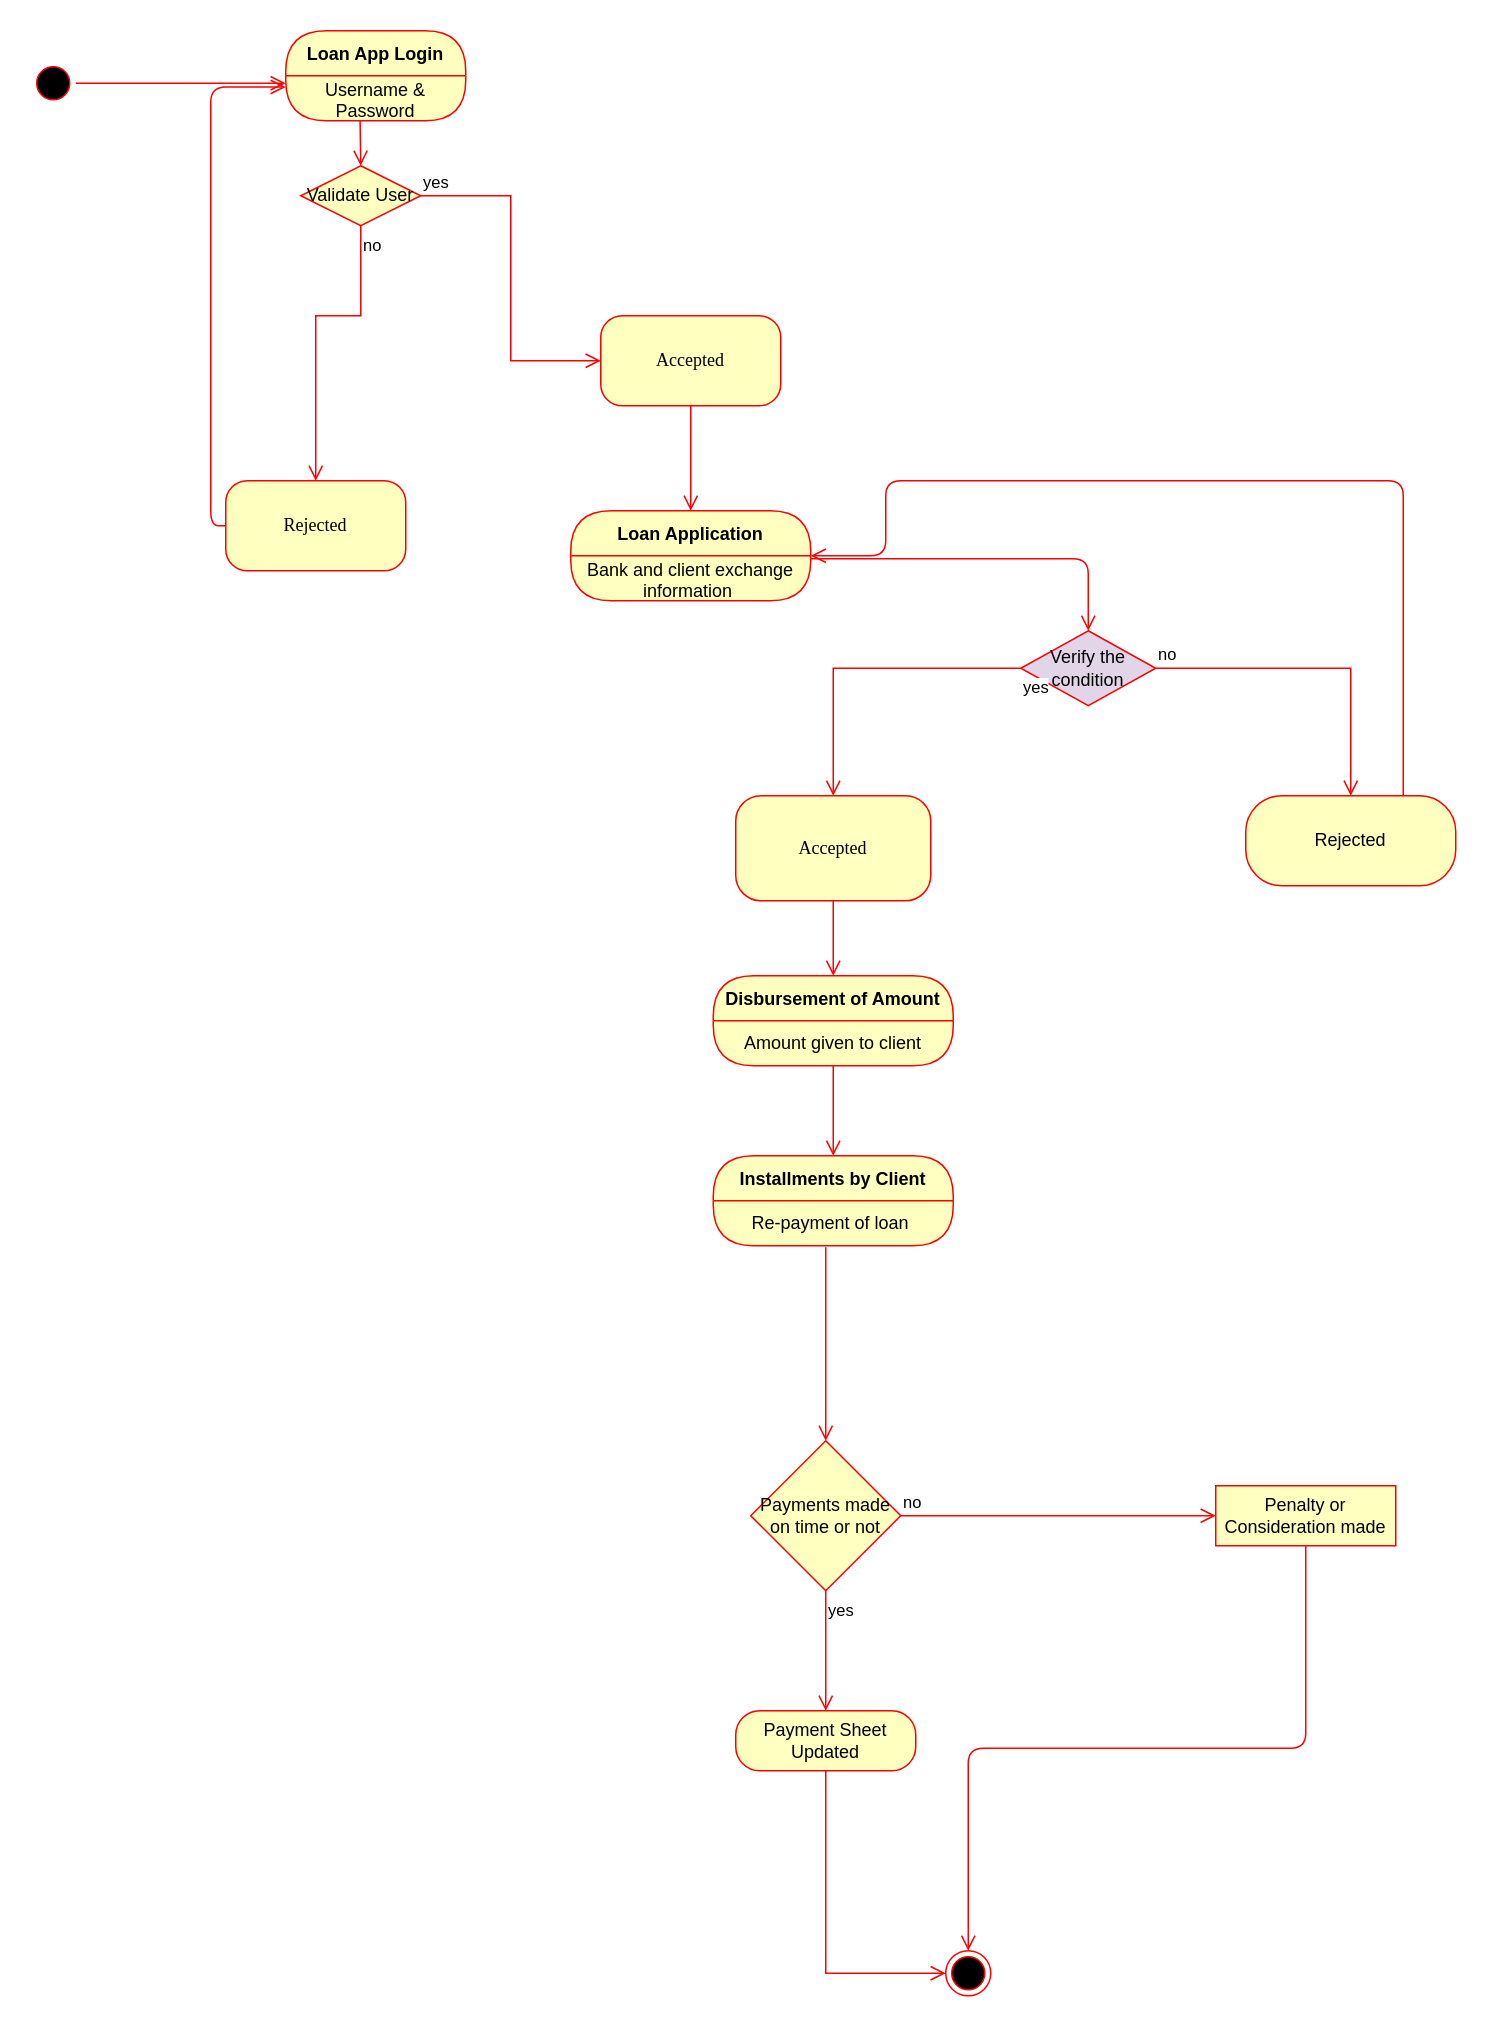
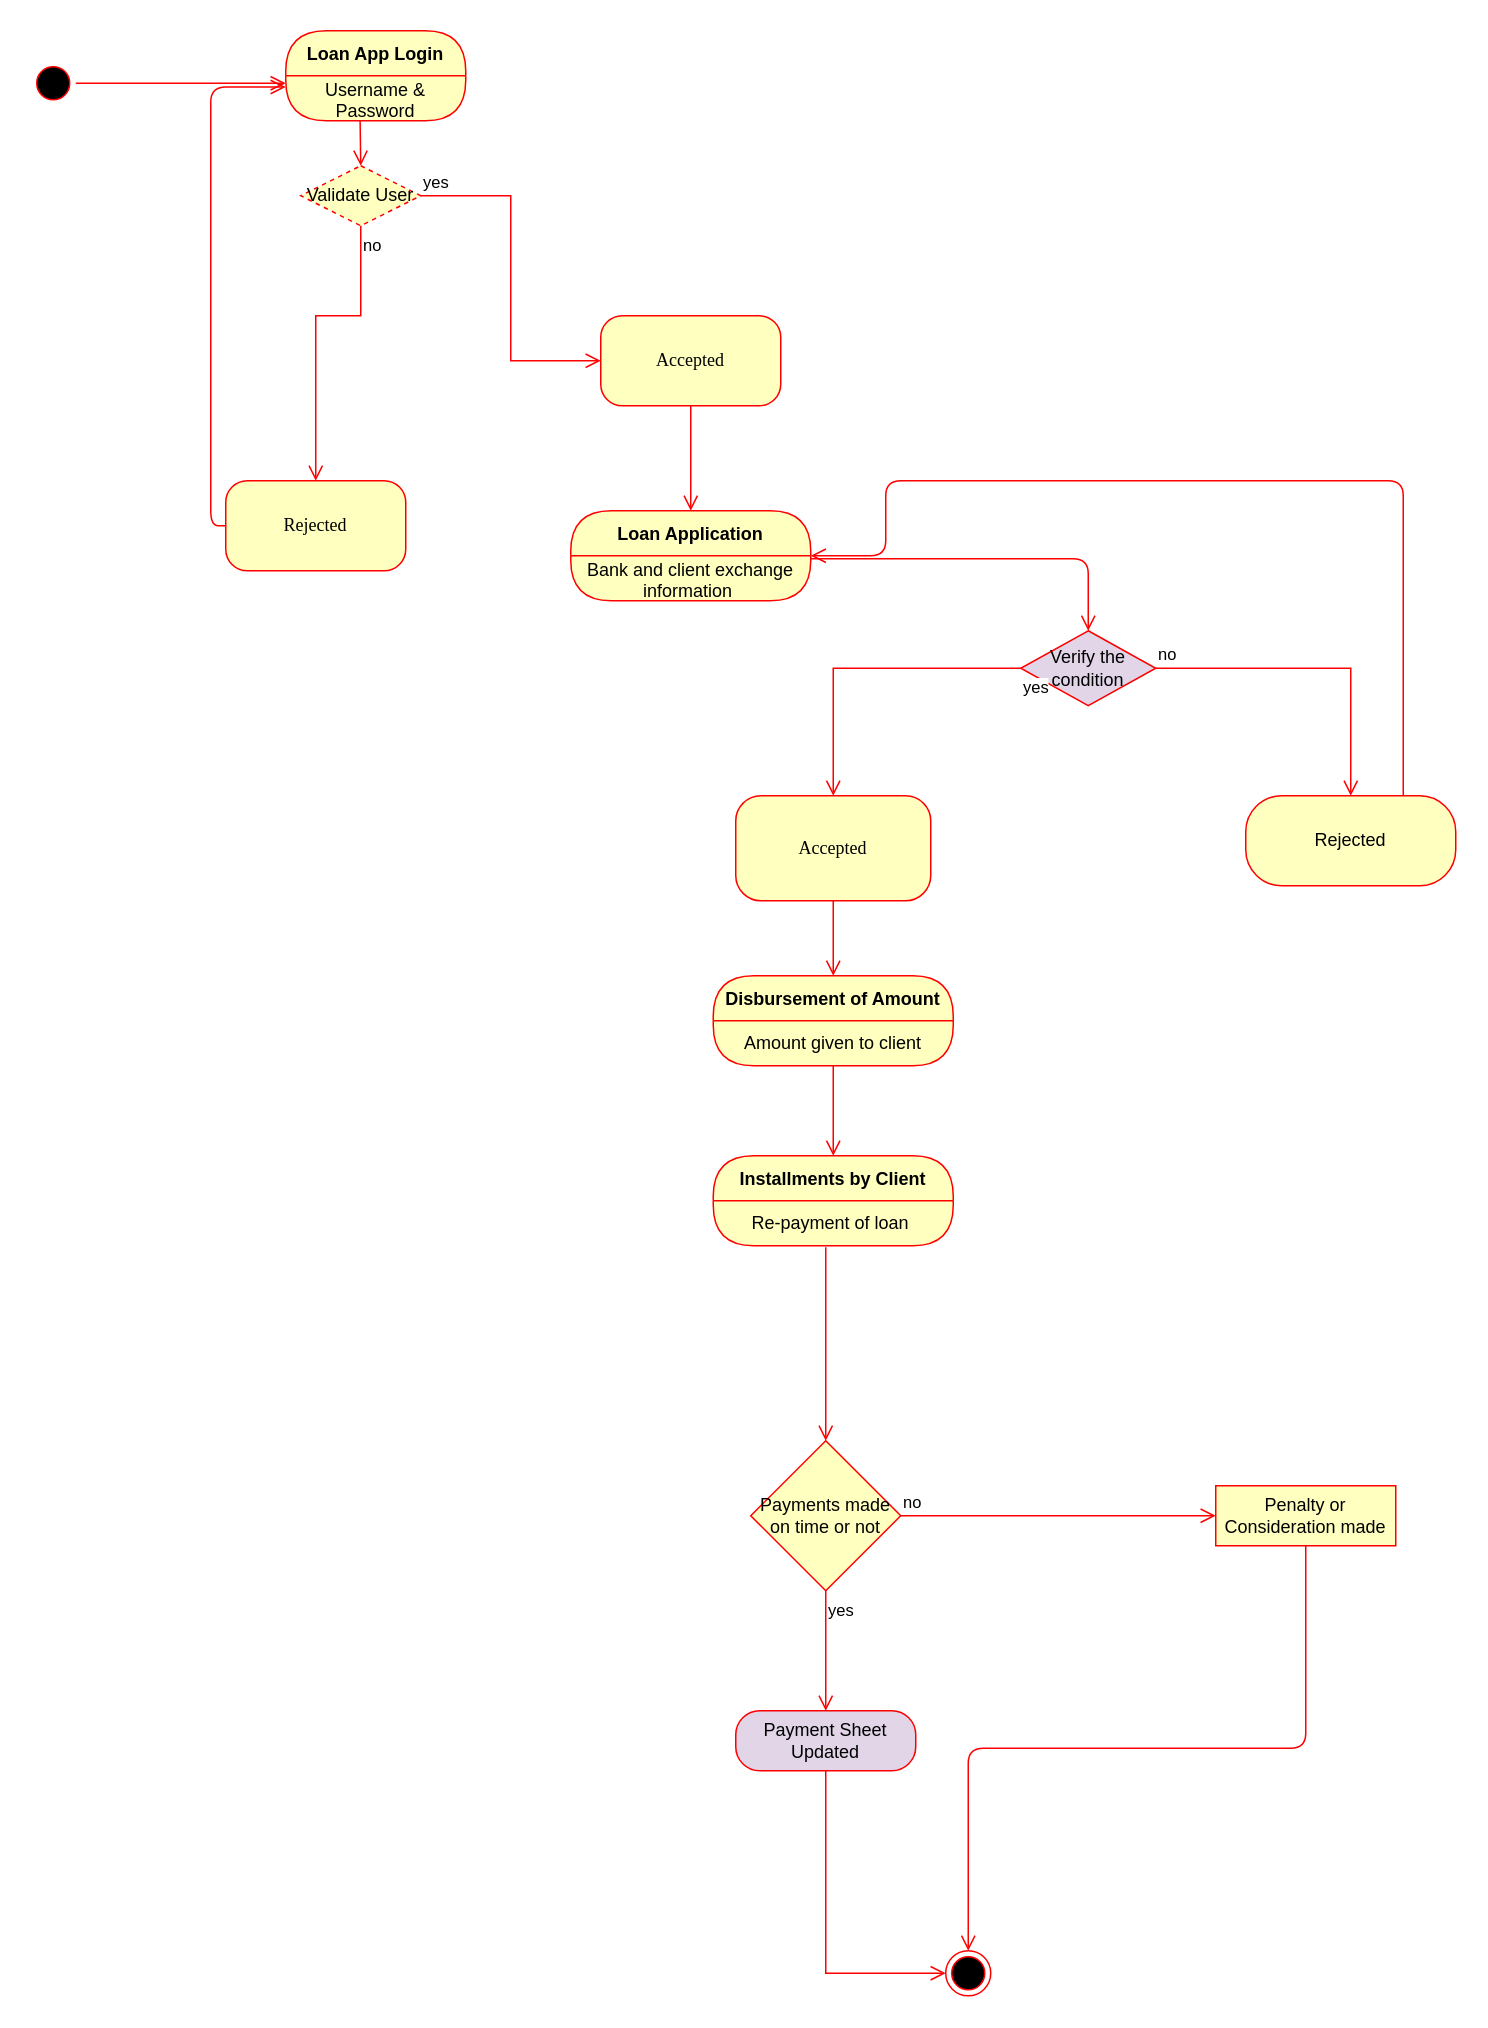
node "Validate User": style solid -> dashed
node "Payment Sheet Updated": fillcolor #ffffc0 -> #e1d5e7
